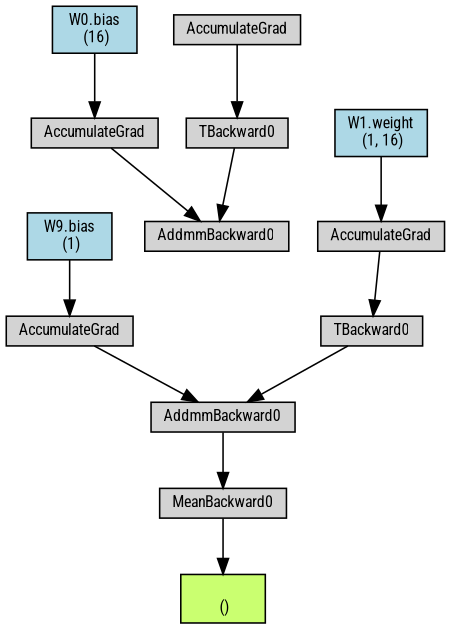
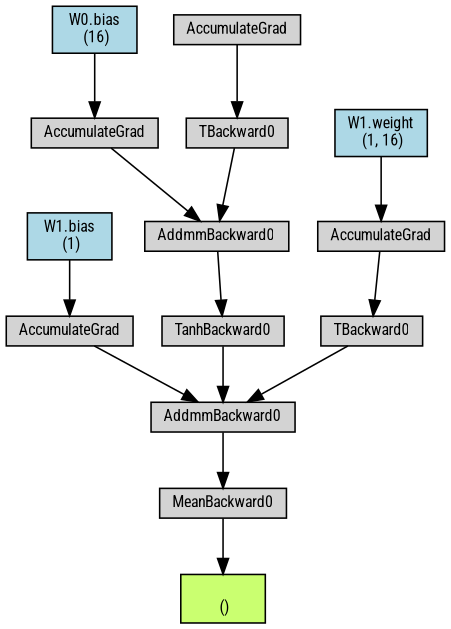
node "W9.bias (1)": label "W9.bias (1)" -> "W1.bias (1)"
node "TanhBackward0": added
